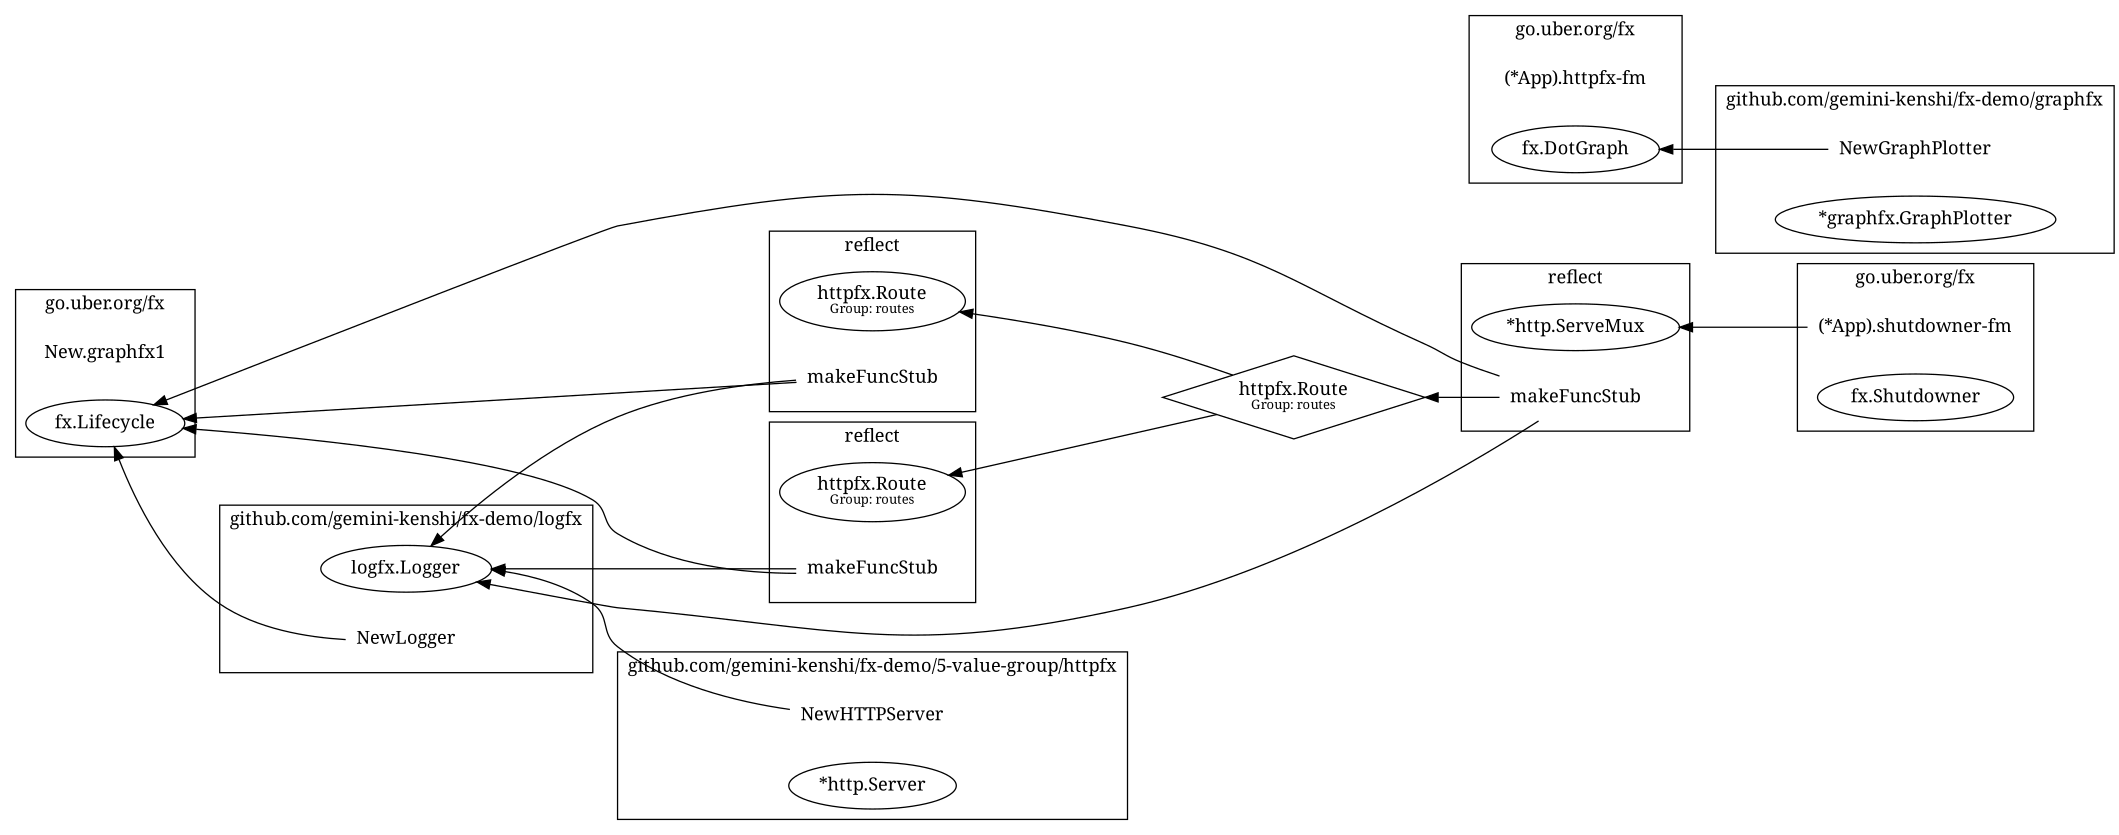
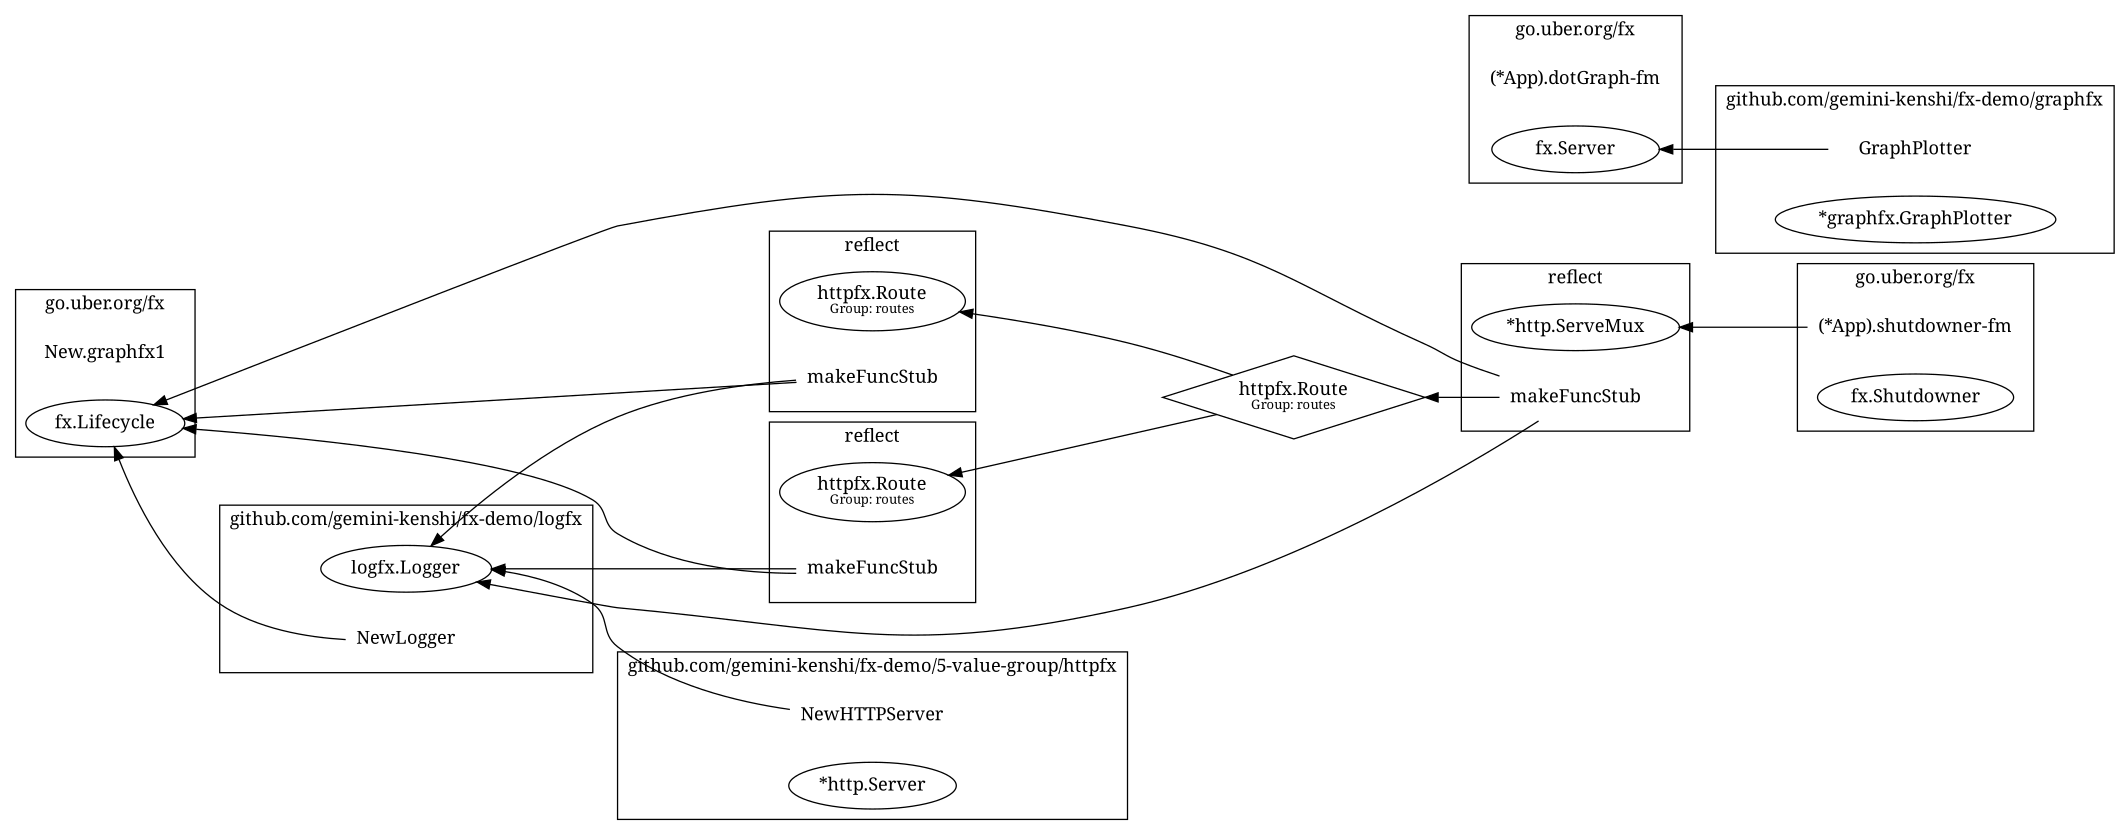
node "(*App).httpfx-fm": label "(*App).httpfx-fm" -> "(*App).dotGraph-fm"
node "fx.DotGraph": label "fx.DotGraph" -> "fx.Server"
node "NewGraphPlotter": label "NewGraphPlotter" -> "GraphPlotter"
